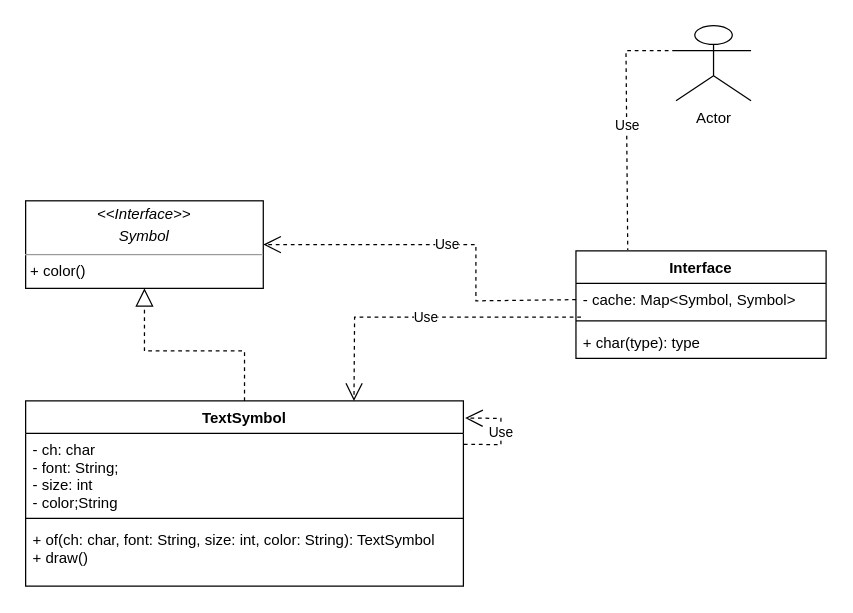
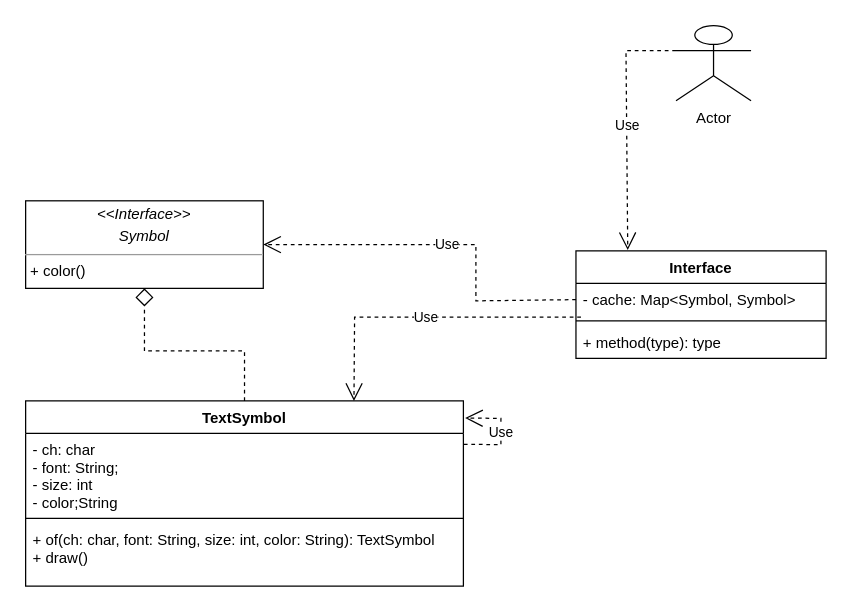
edge "Actor" -- "Interface": arrowhead none -> open
edge "TextSymbol" -> "<<Interface>> Symbol + color()": arrowhead block -> diamond
node "+ char(type): type": label "+ char(type): type" -> "+ method(type): type"
